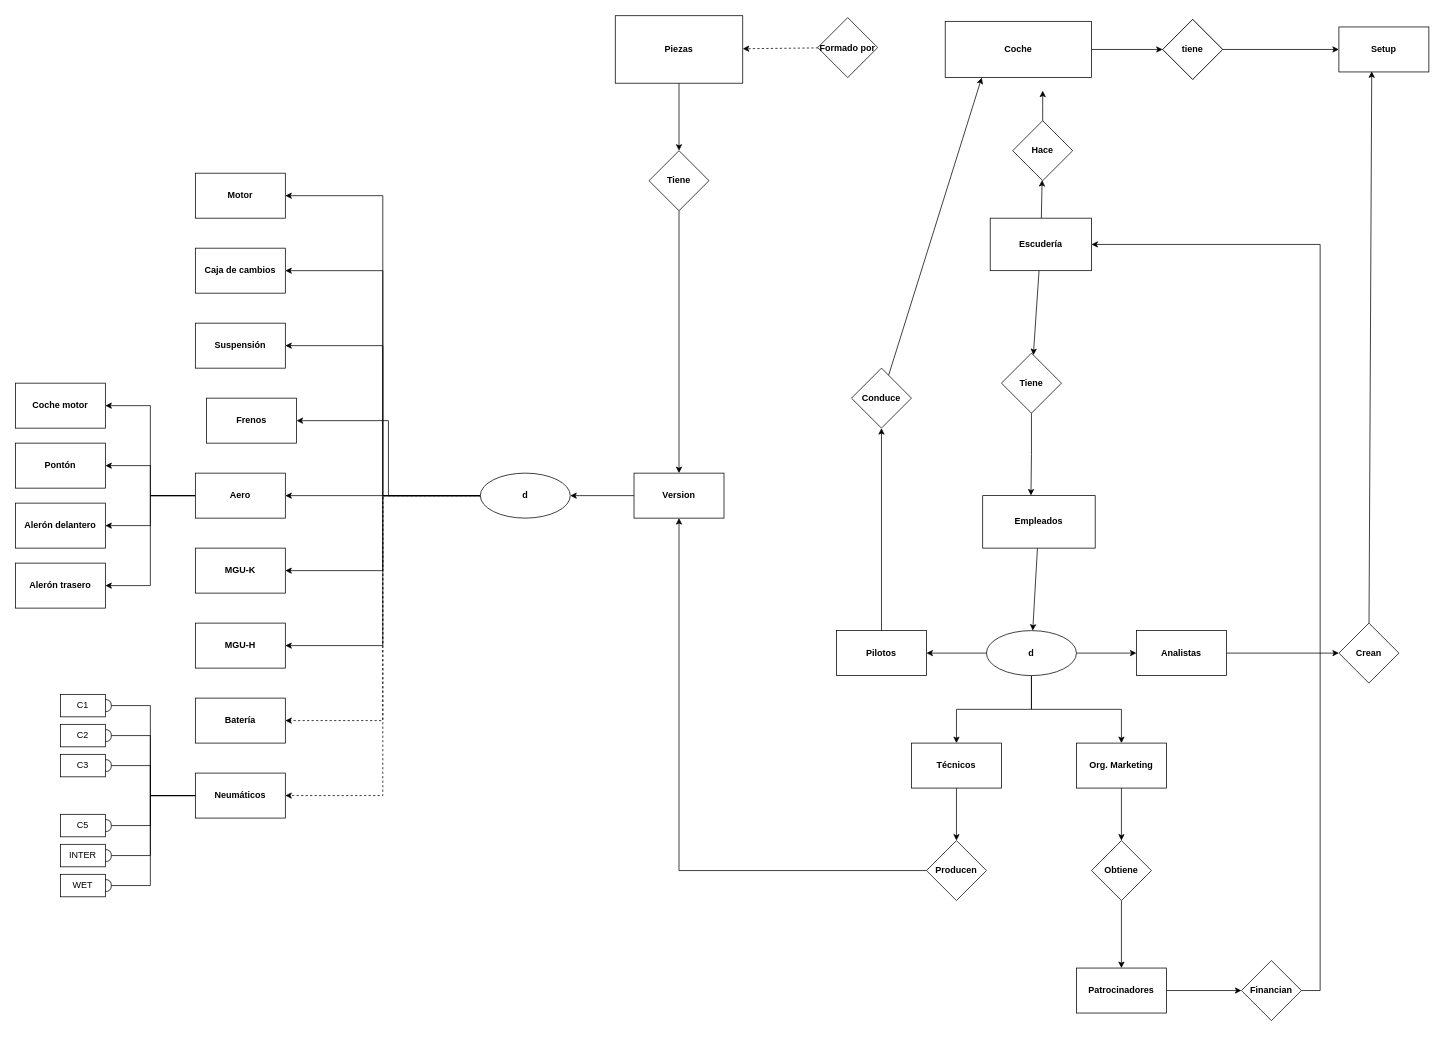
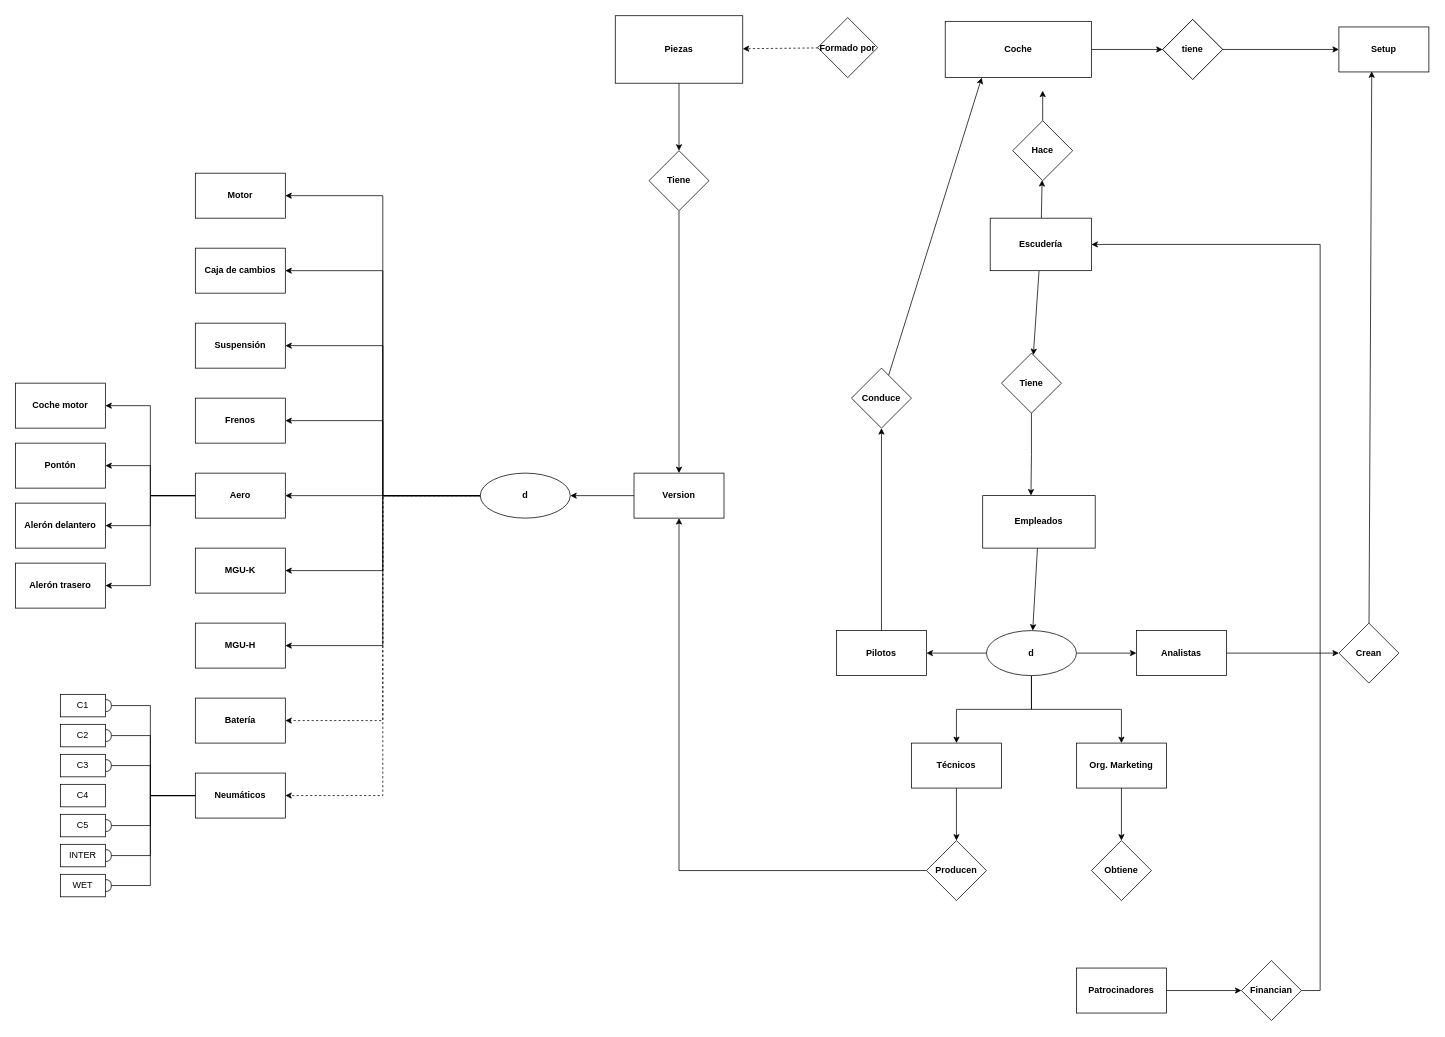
node "Frenos": moved (252, 420) -> (240, 420)
node "C4": added
edge "Obtiene" -> "Patrocinadores": removed
